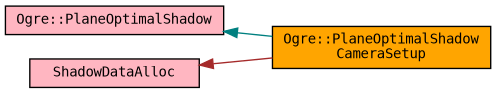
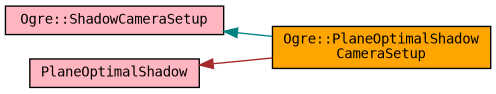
node "Ogre::PlaneOptimalShadow": label "Ogre::PlaneOptimalShadow" -> "Ogre::ShadowCameraSetup"
node "ShadowDataAlloc": label "ShadowDataAlloc" -> "PlaneOptimalShadow"
